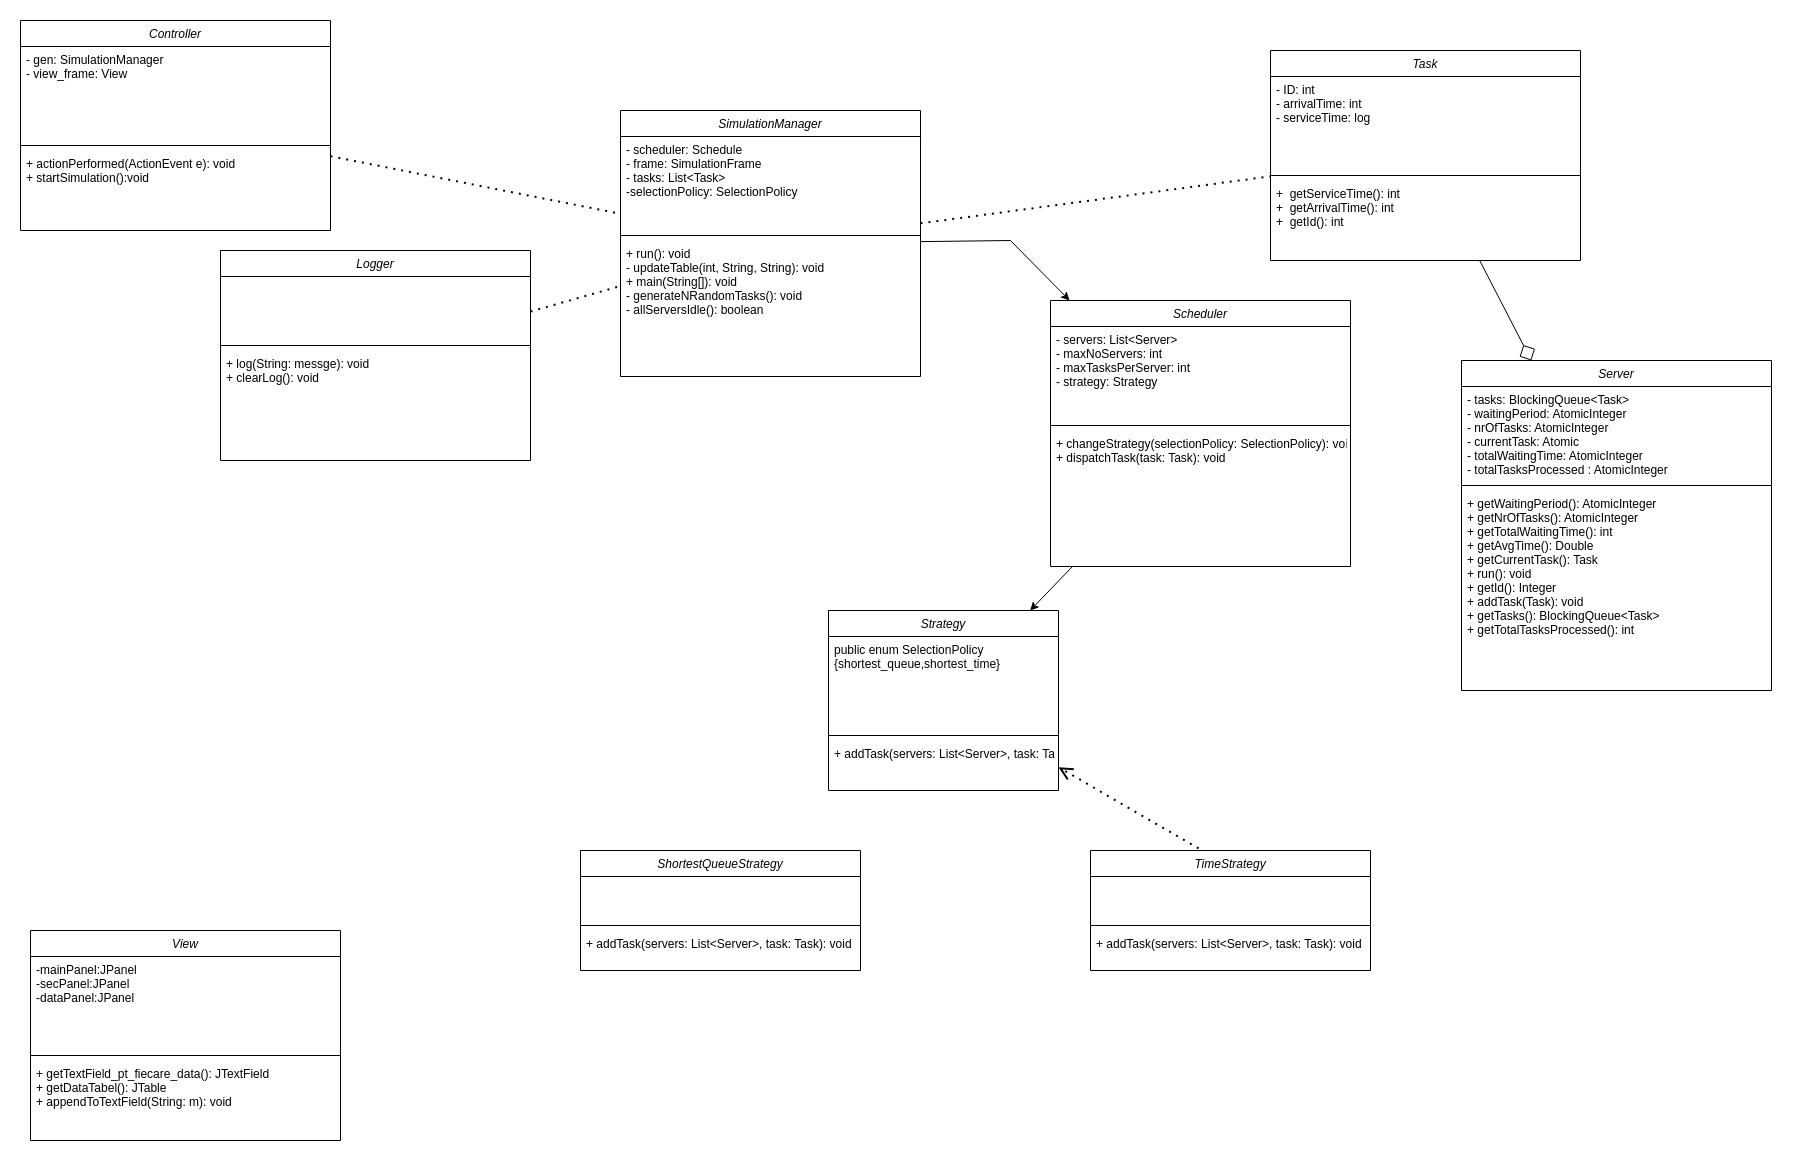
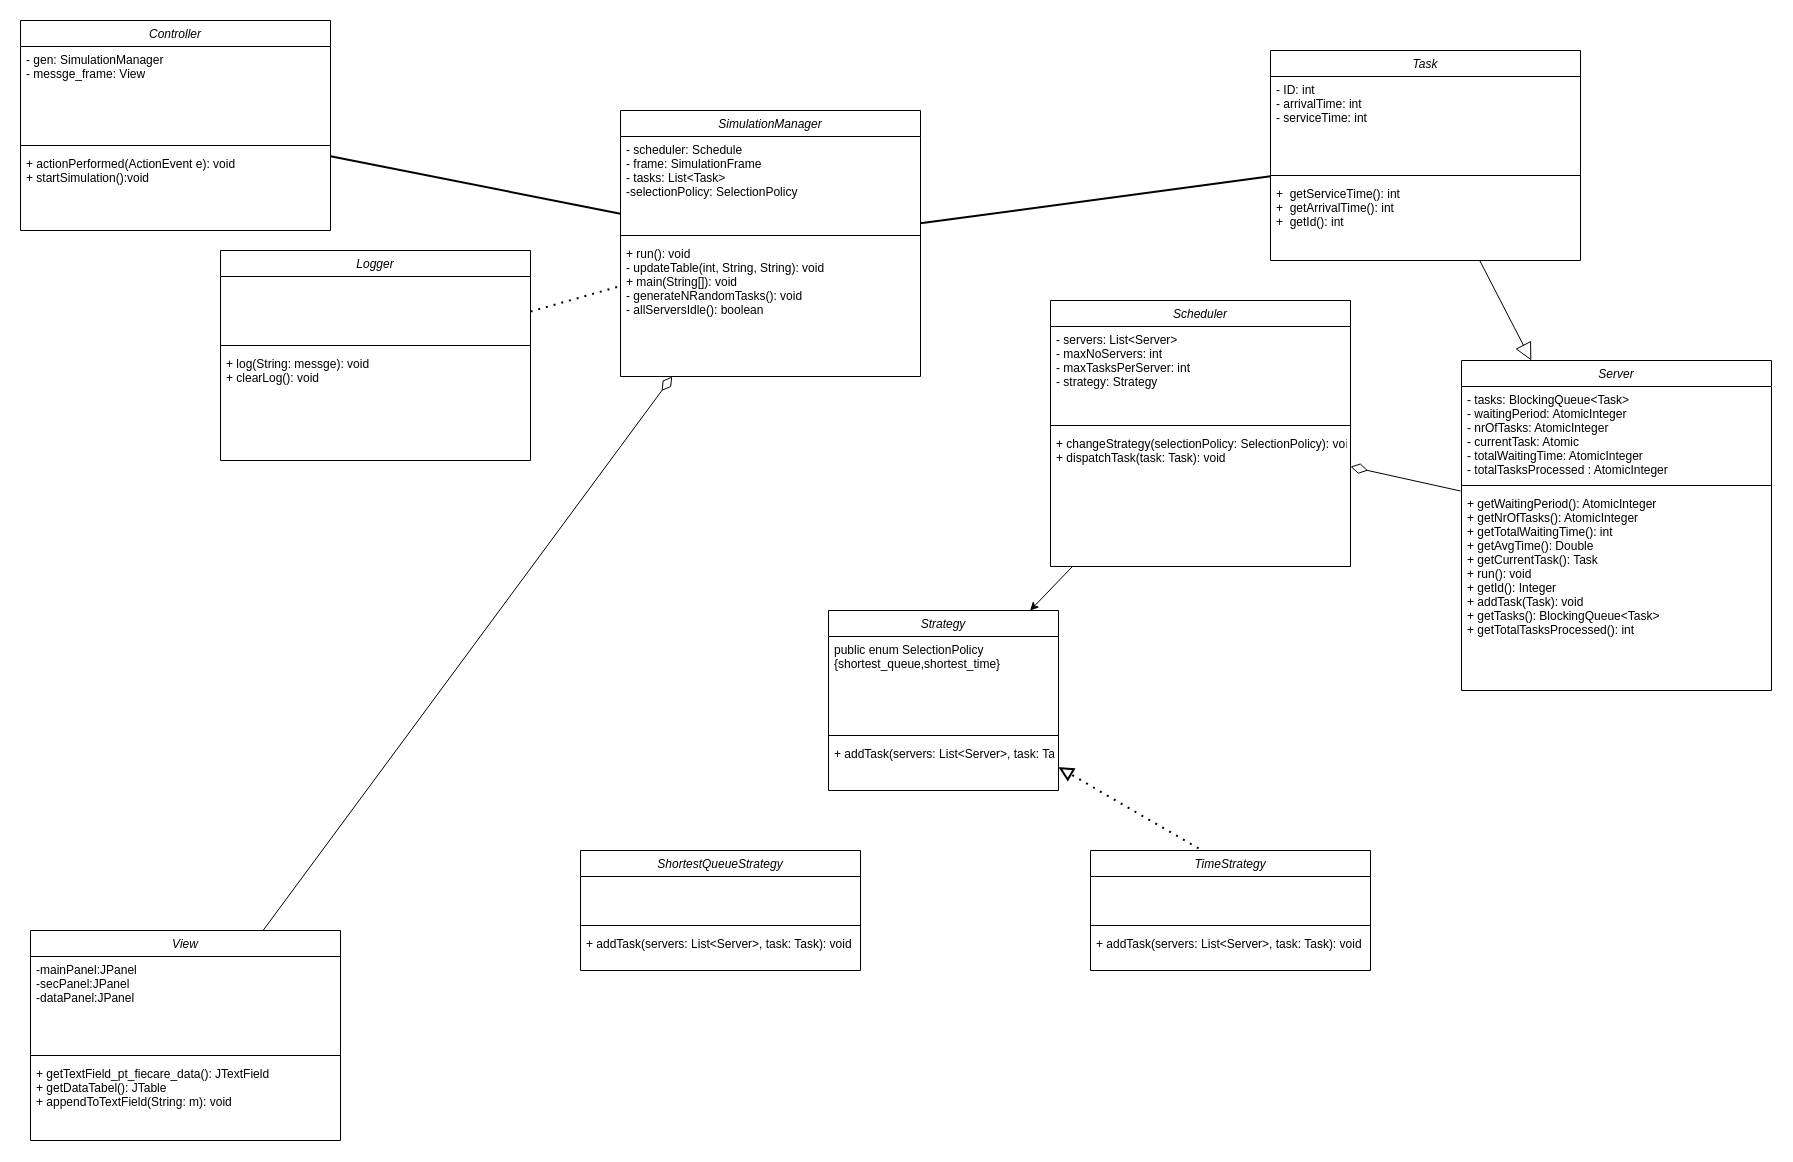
node "- gen: SimulationManager - view_frame: View": label "- gen: SimulationManager - view_frame: View" -> "- gen: SimulationManager - messge_frame: View"
node "- ID: int - arrivalTime: int - serviceTime: log": label "- ID: int - arrivalTime: int - serviceTime: log" -> "- ID: int - arrivalTime: int - serviceTime: int"
edge "Controller" -- "SimulationManager": style dashed -> solid
edge "Task" -- "SimulationManager": style dashed -> solid
edge "SimulationManager" -> "Scheduler": removed
edge "Task" -> "Server": arrowhead diamond -> block
edge "Server" -> "Scheduler": added
edge "View" -> "SimulationManager": added
edge "TimeStrategy" -> "Strategy": arrowhead open -> block
